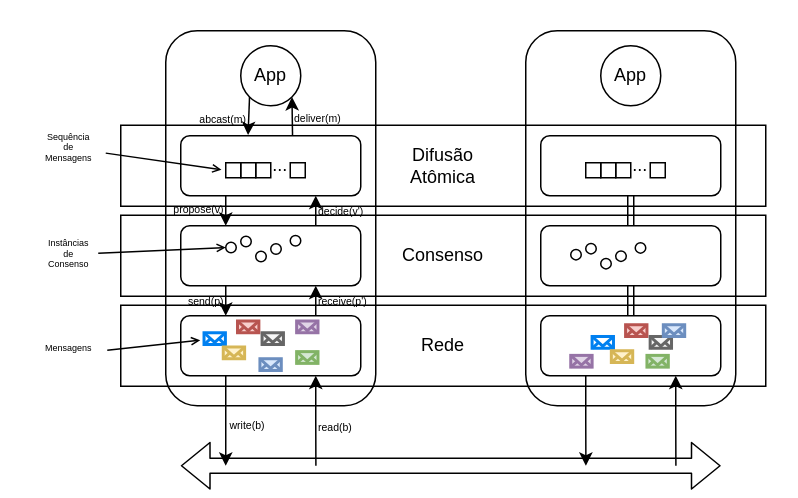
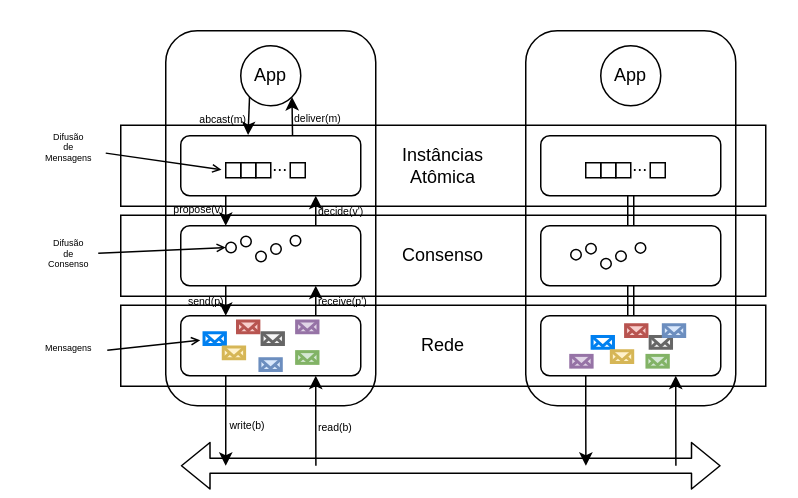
node "SequênciadeMensagens": label "SequênciadeMensagens" -> "DifusãodeMensagens"
node "Difusão Atômica": label "Difusão Atômica" -> "Instâncias Atômica"
node "Instâncias de Consenso": label "Instâncias de Consenso" -> "Difusão de Consenso"
